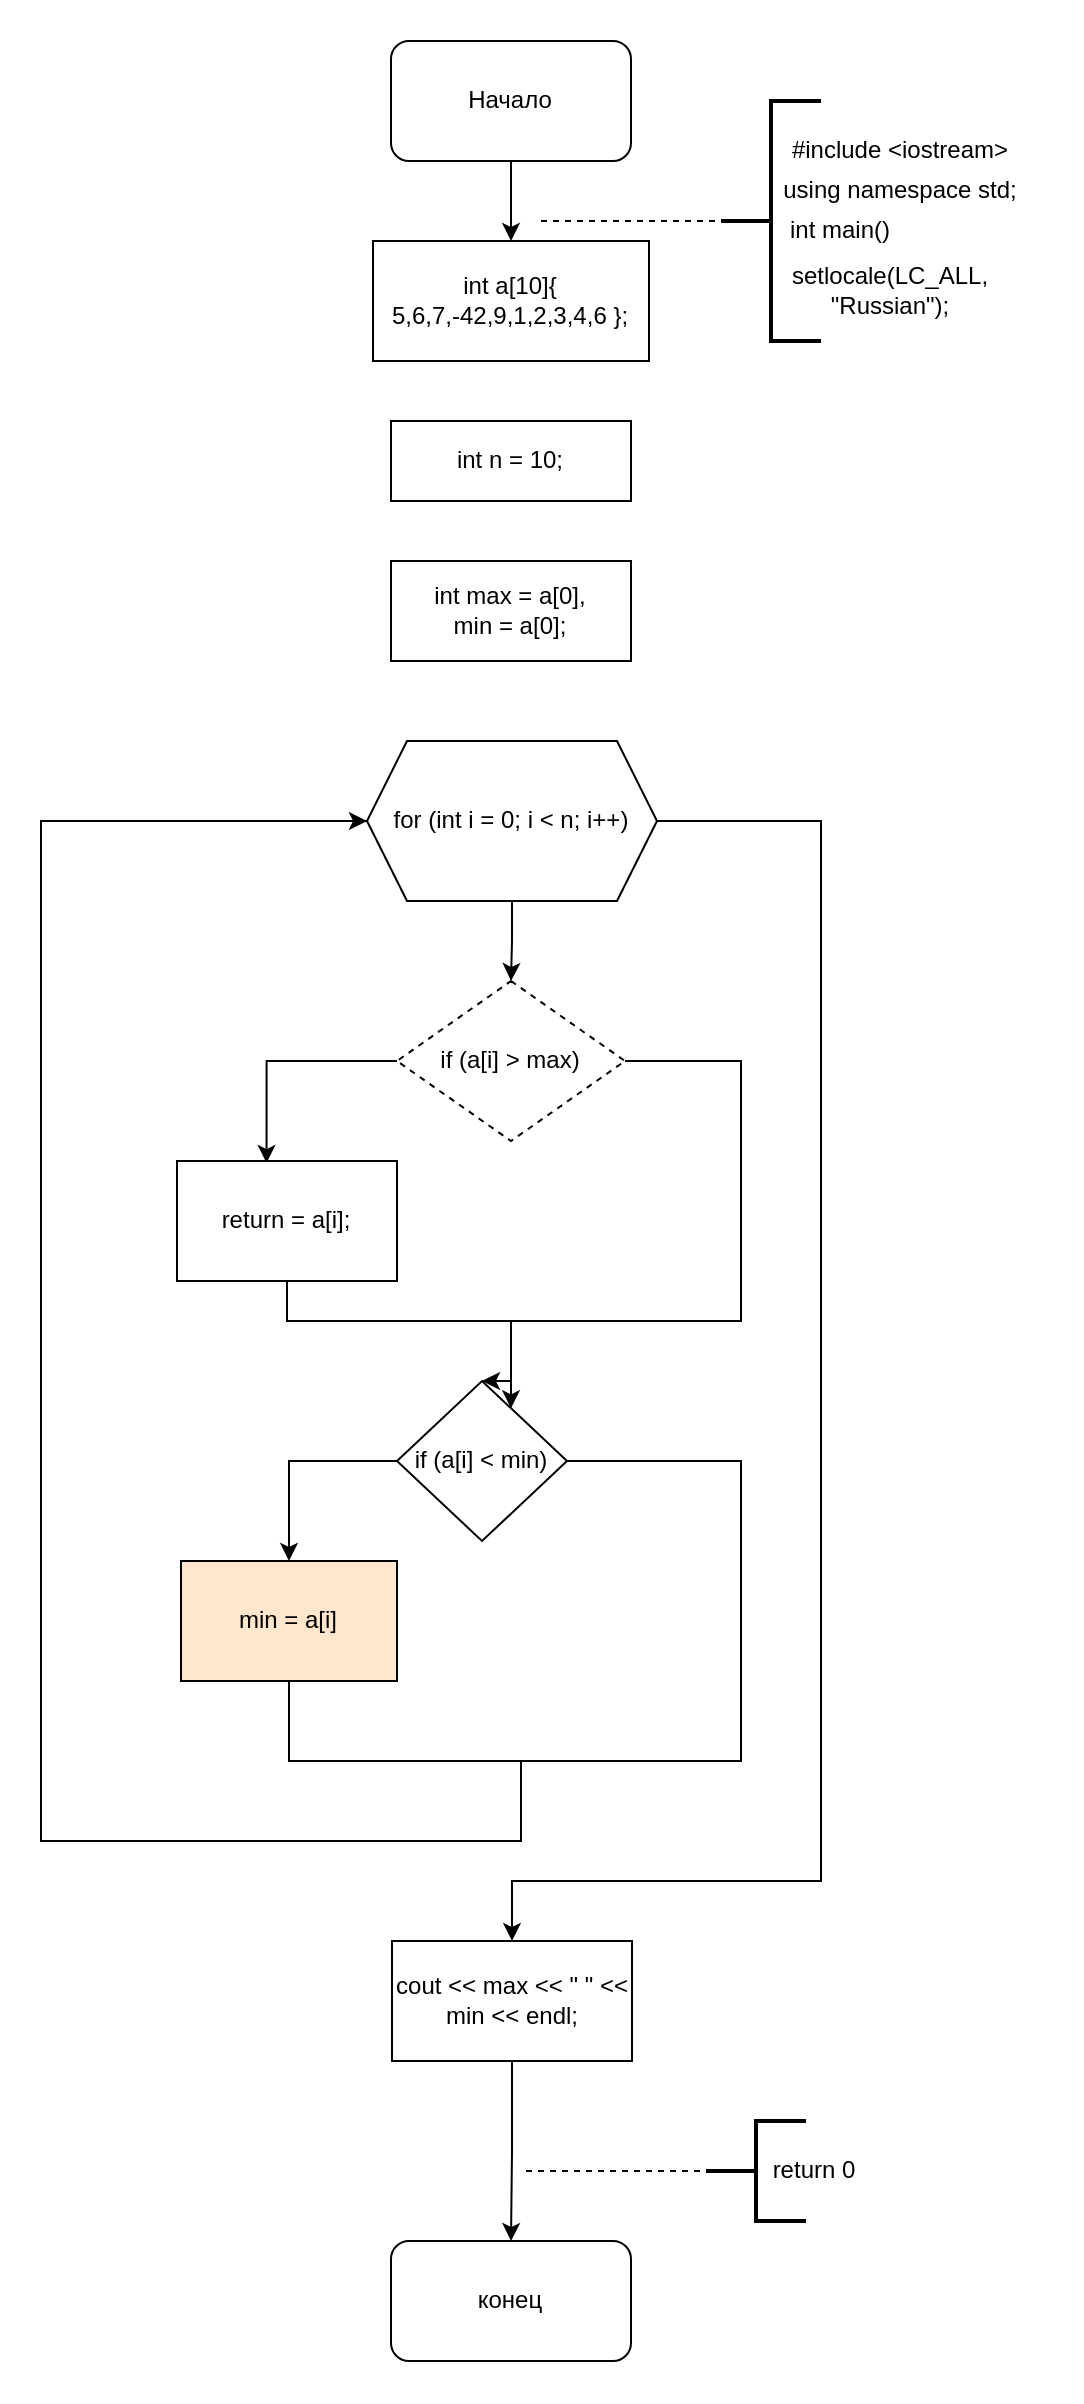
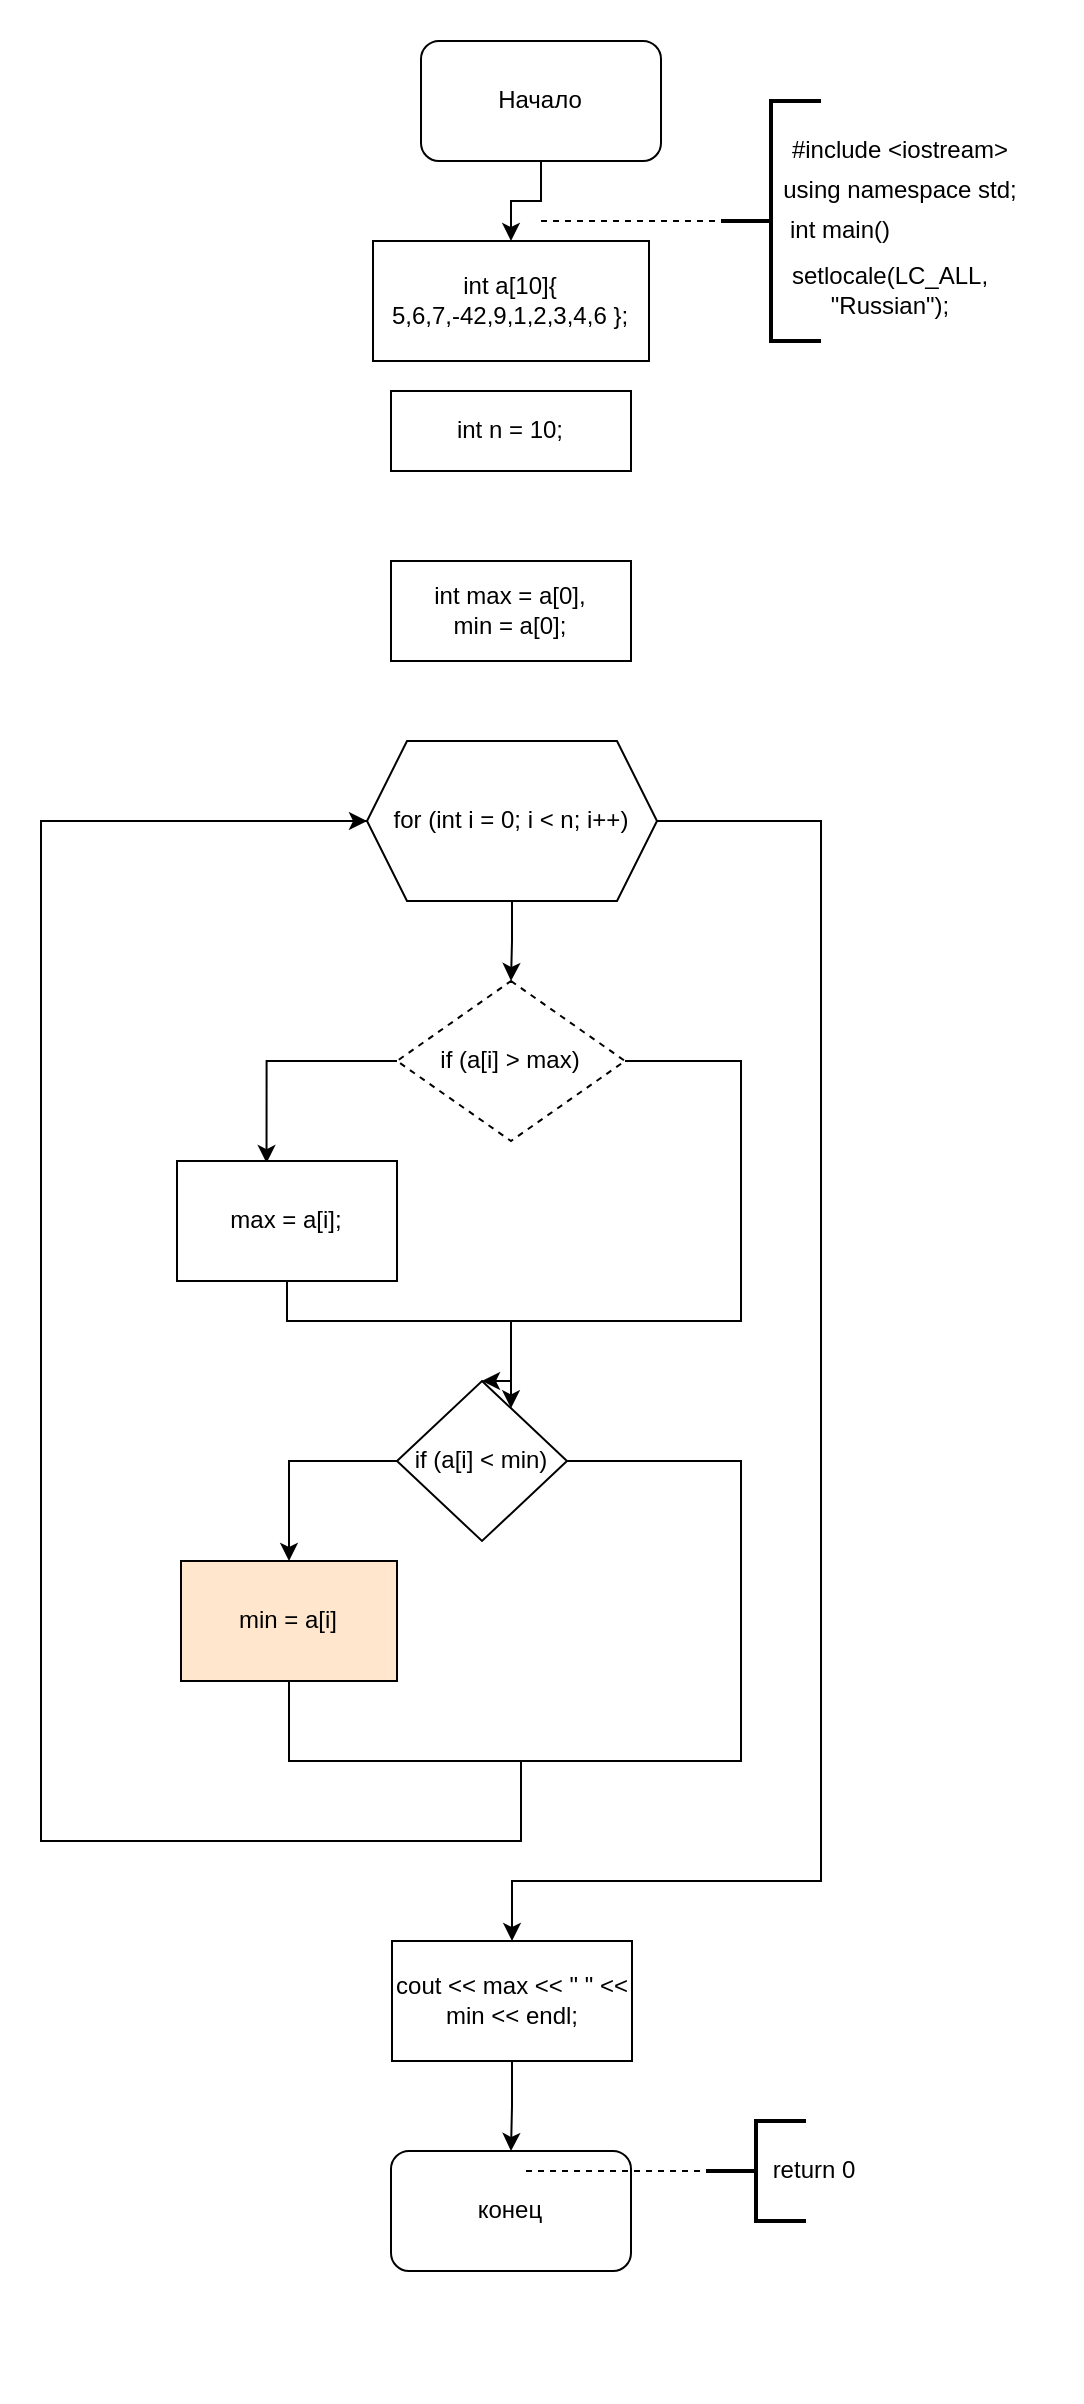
node "Начало": moved (511, 101) -> (541, 101)
node "int n = 10;": moved (511, 461) -> (511, 431)
node "return = a[i];": label "return = a[i];" -> "max = a[i];"
node "конец": moved (511, 2301) -> (511, 2211)
